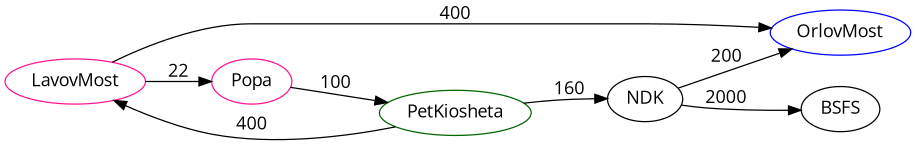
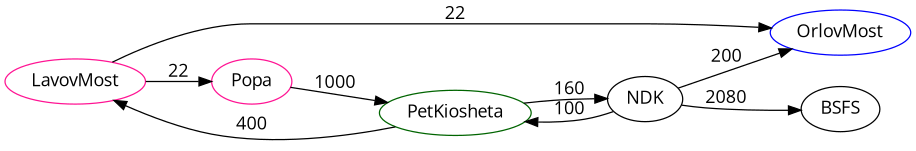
edge "LavovMost" -> "OrlovMost": label "400" -> "22"
edge "Popa" -> "PetKiosheta": label "100" -> "1000"
edge "NDK" -> "BSFS": label "2000" -> "2080"
edge "NDK" -> "PetKiosheta": added, label "100"
